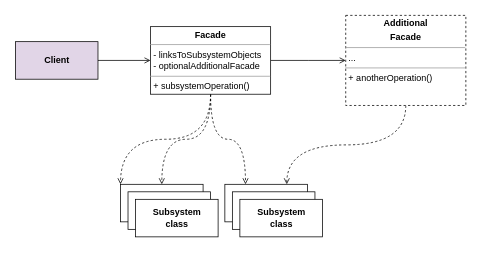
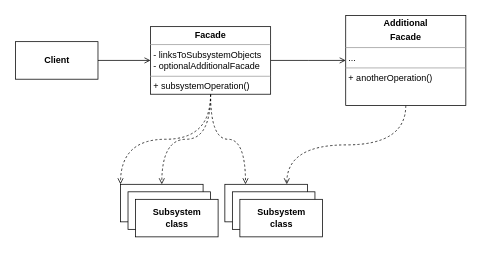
node "Client": fillcolor #e1d5e7 -> #ffffff
node "Additional Facade ... + anotherOperation()": style dashed -> solid
